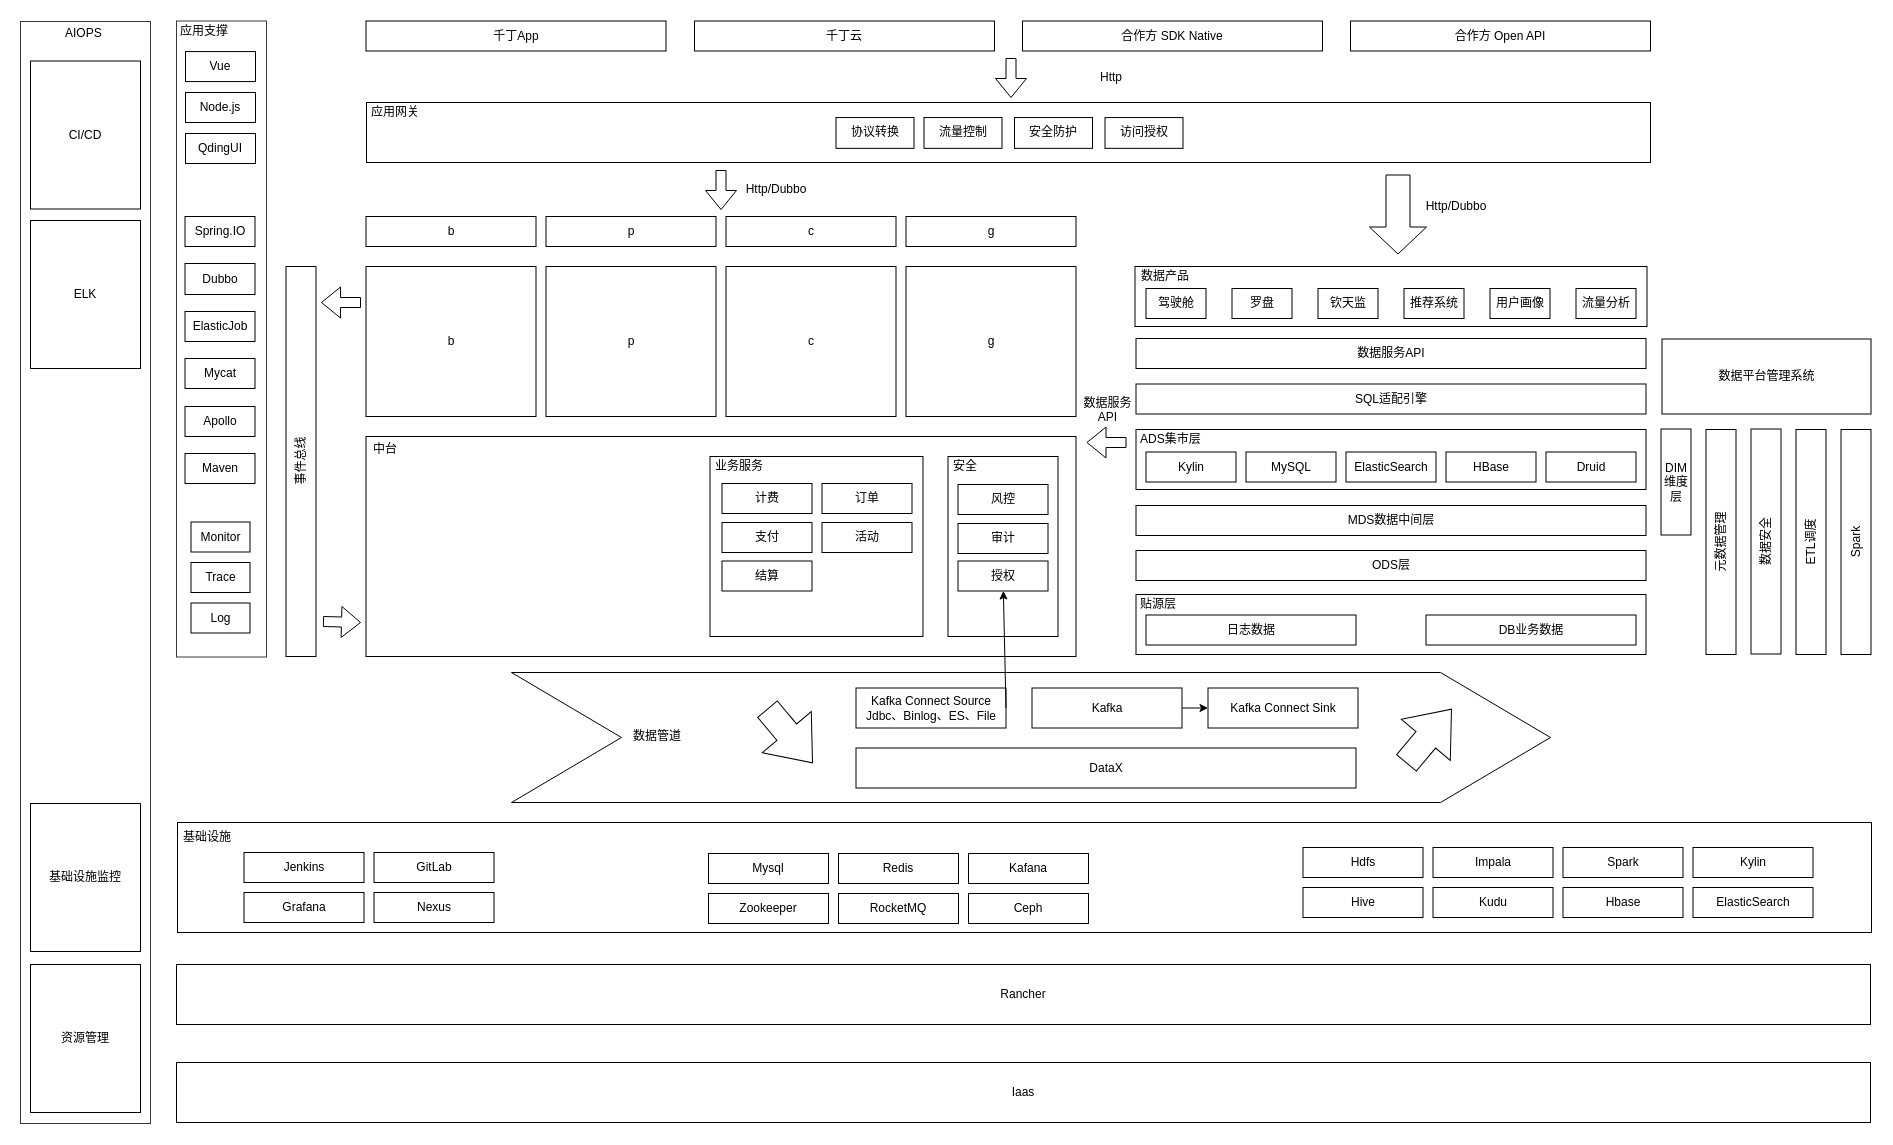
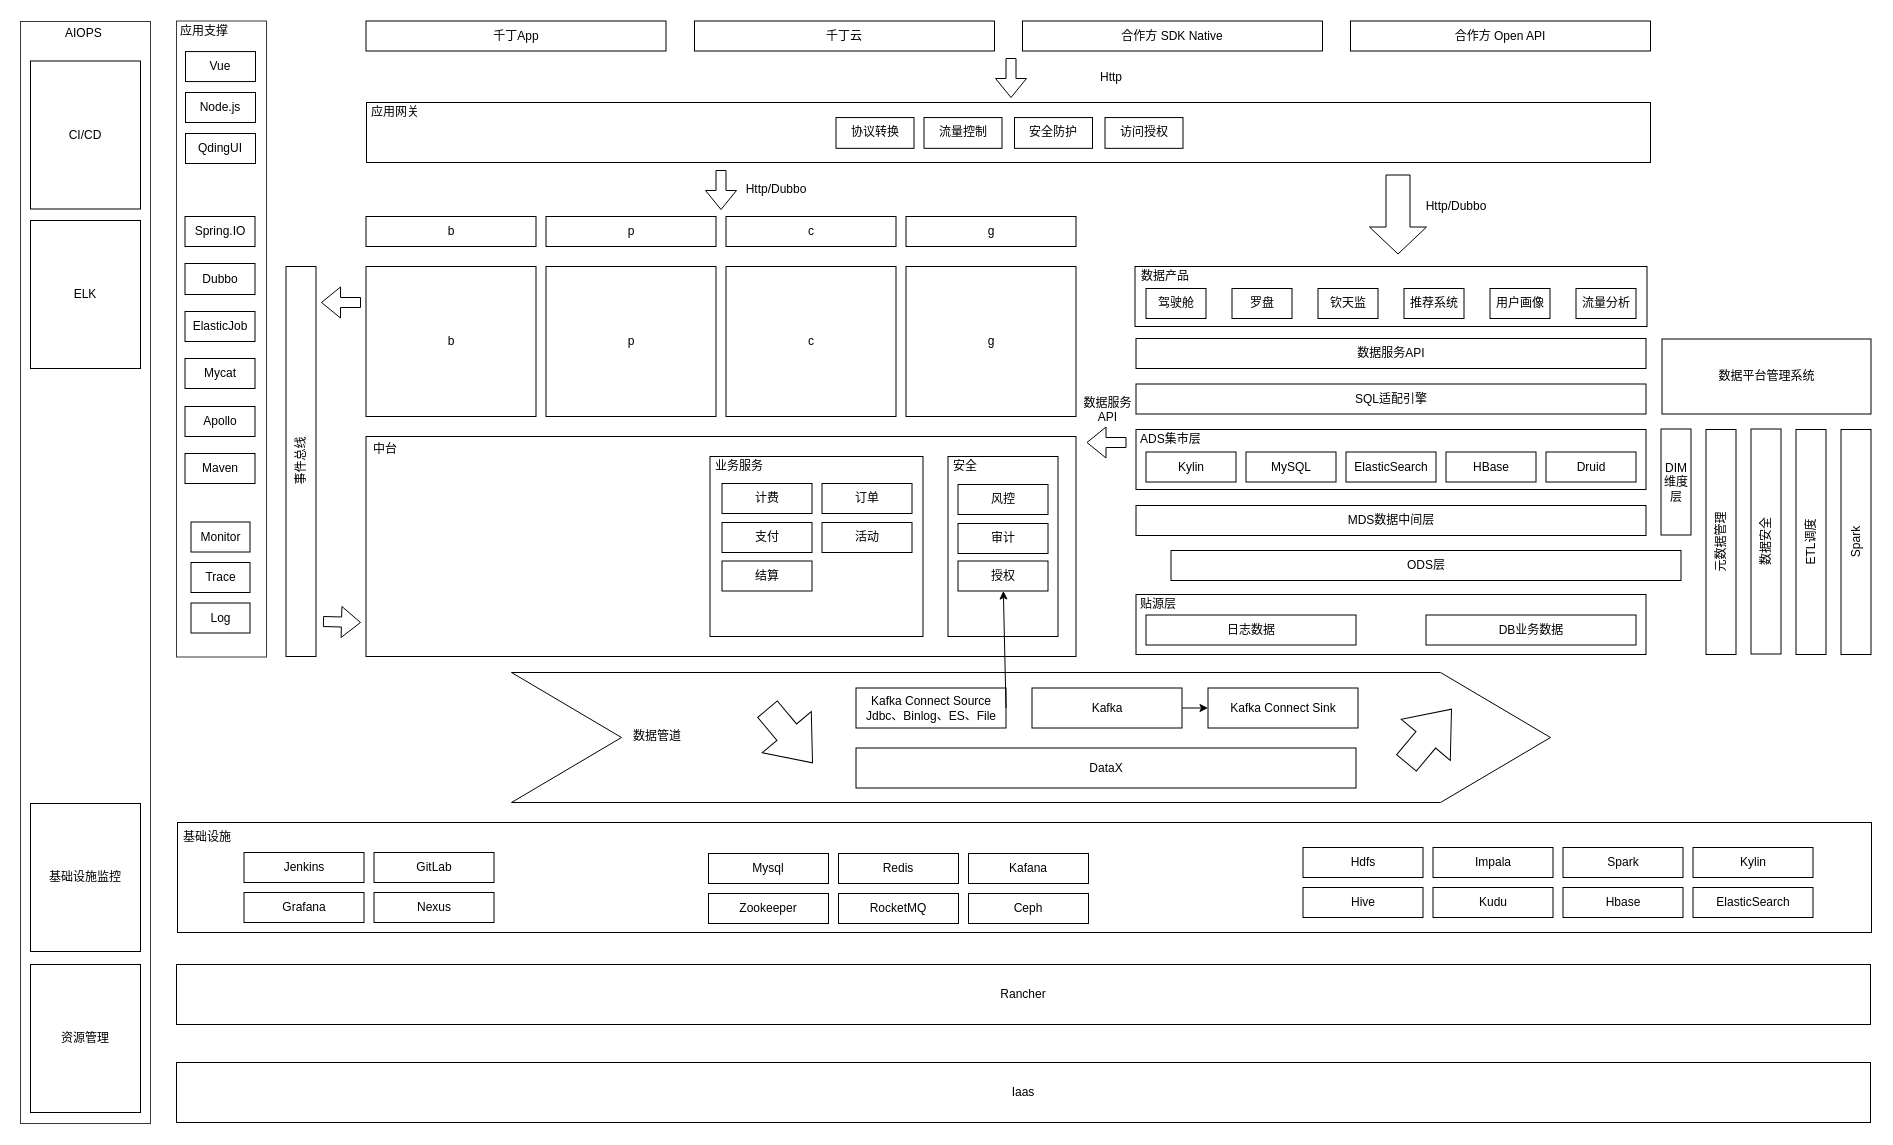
node "ODS层": moved (1391, 566) -> (1426, 566)
